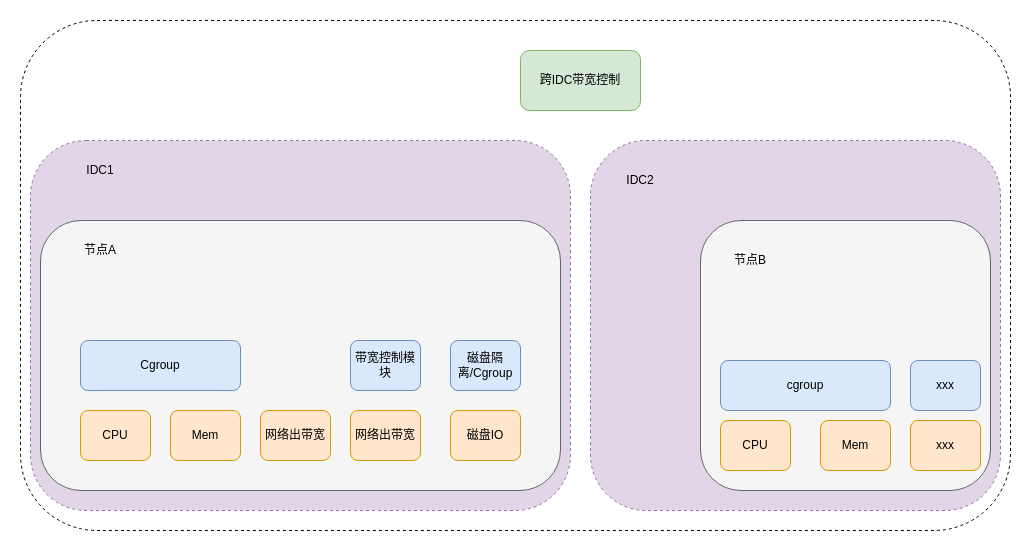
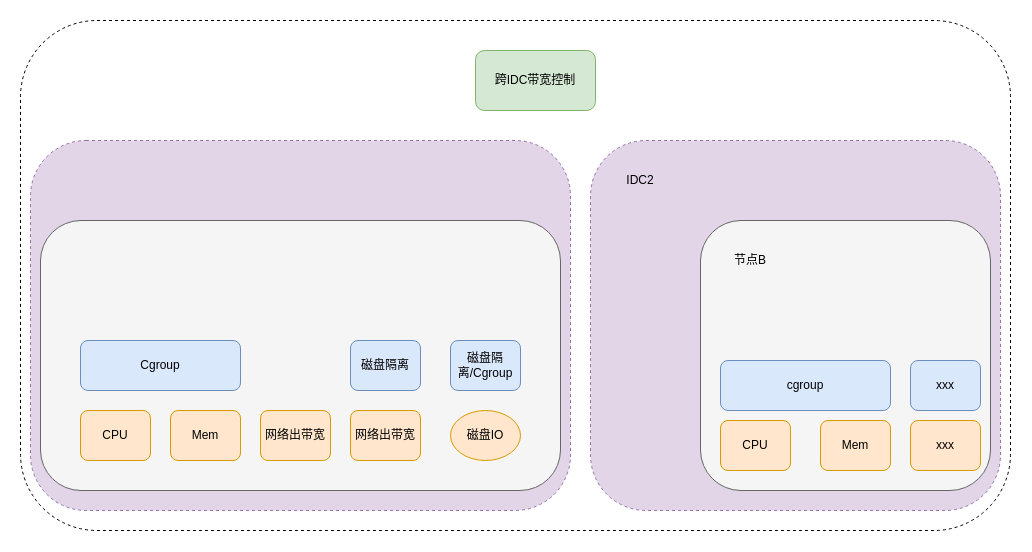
node "跨IDC带宽控制": moved (581, 81) -> (536, 81)
node "IDC1": removed
node "节点A": removed
node "带宽控制模块": label "带宽控制模块" -> "磁盘隔离"
node "磁盘IO": shape rounded rectangle -> ellipse
